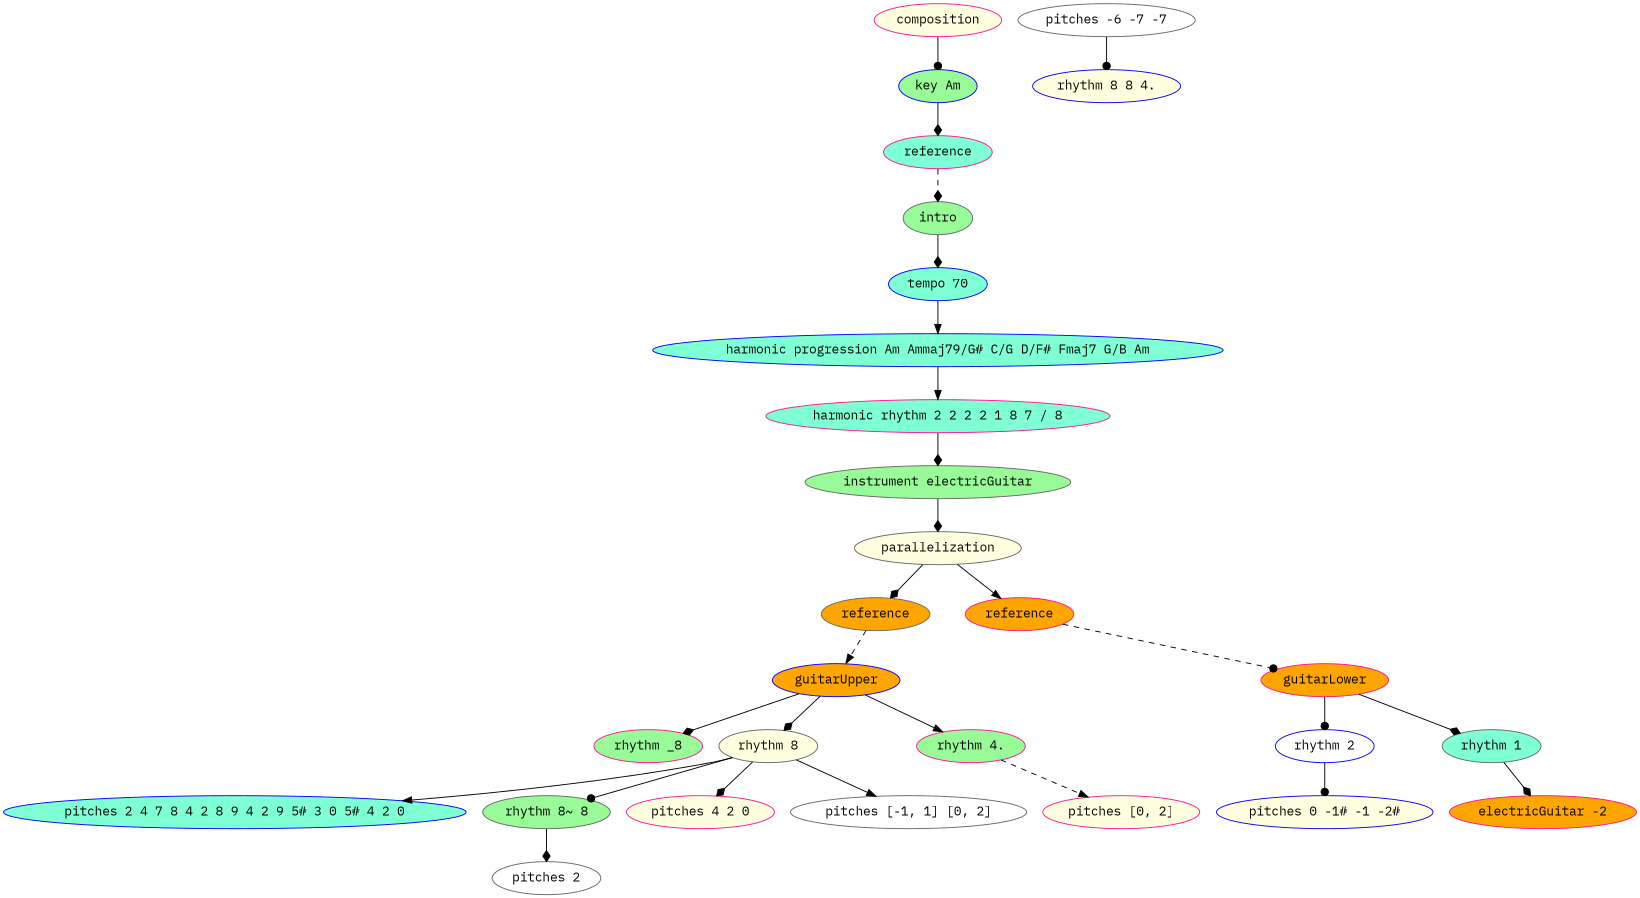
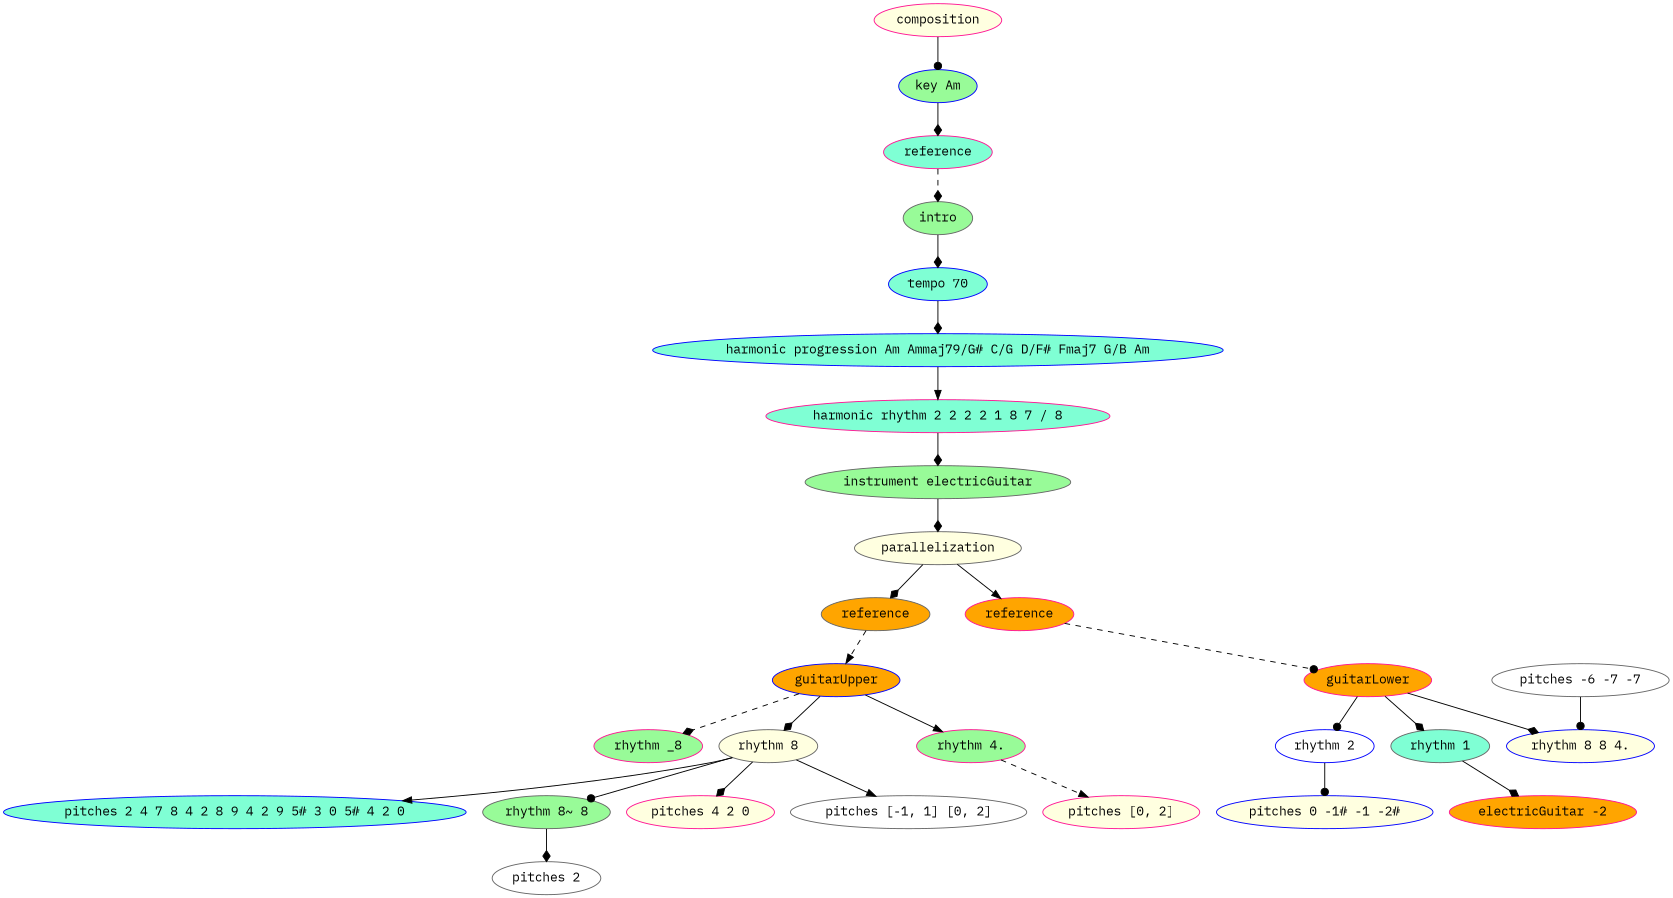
edge "tempo 70" -> "harmonic progression Am Ammaj79/G# C/G D/F# Fmaj7 G/B Am": arrowhead normal -> diamond
edge "guitarLower" -> "rhythm 8 8 4.": added
edge "guitarUpper" -> "rhythm _8": style solid -> dashed
